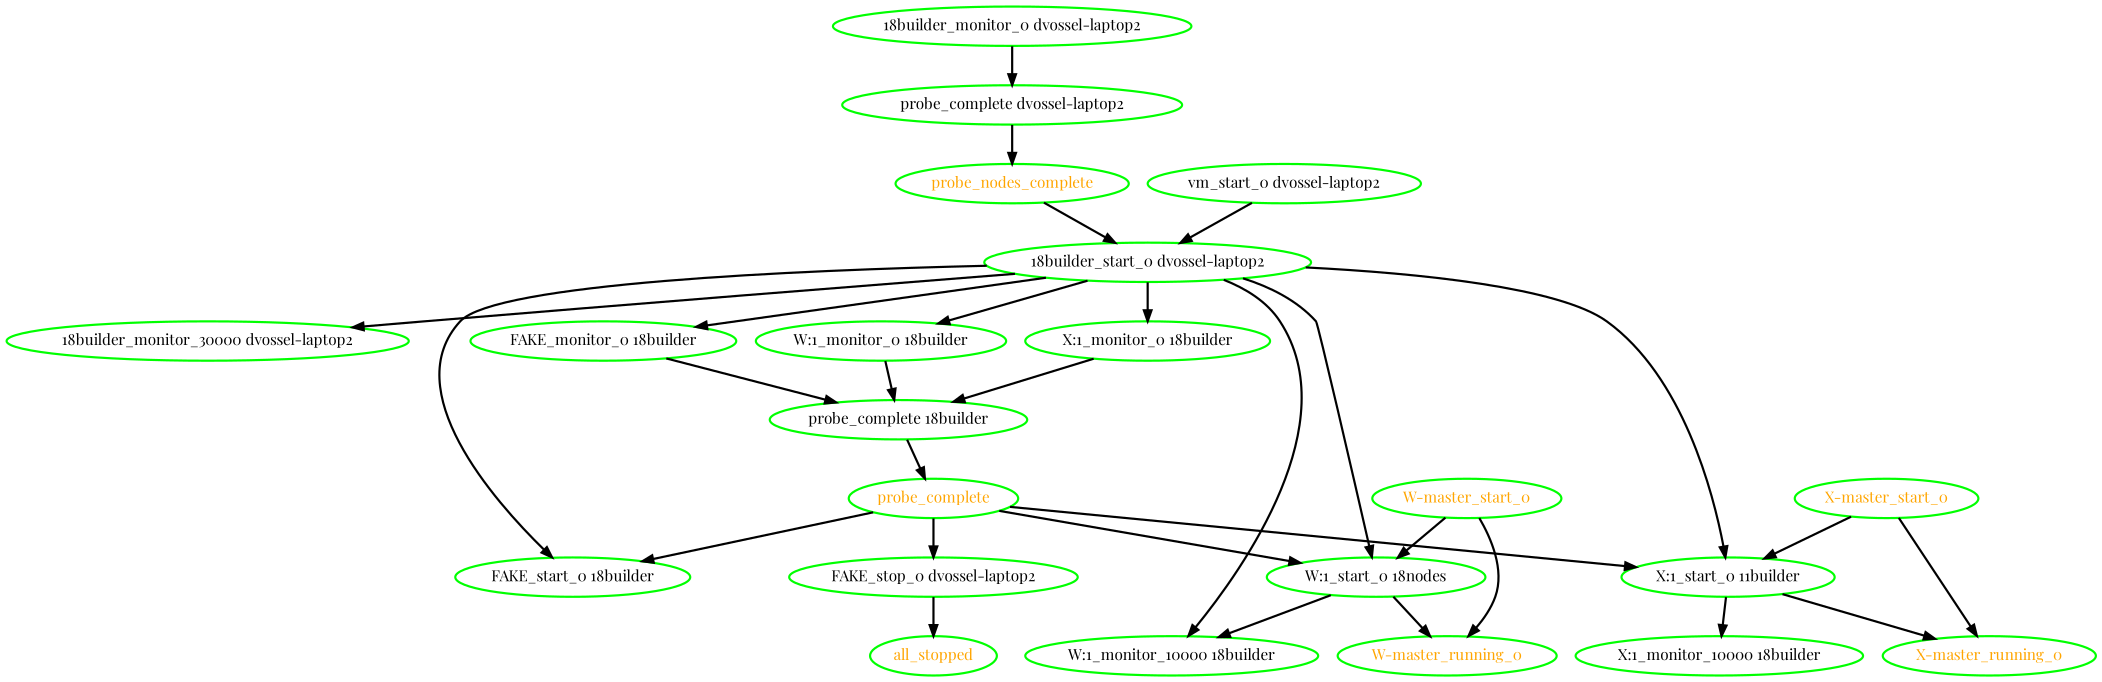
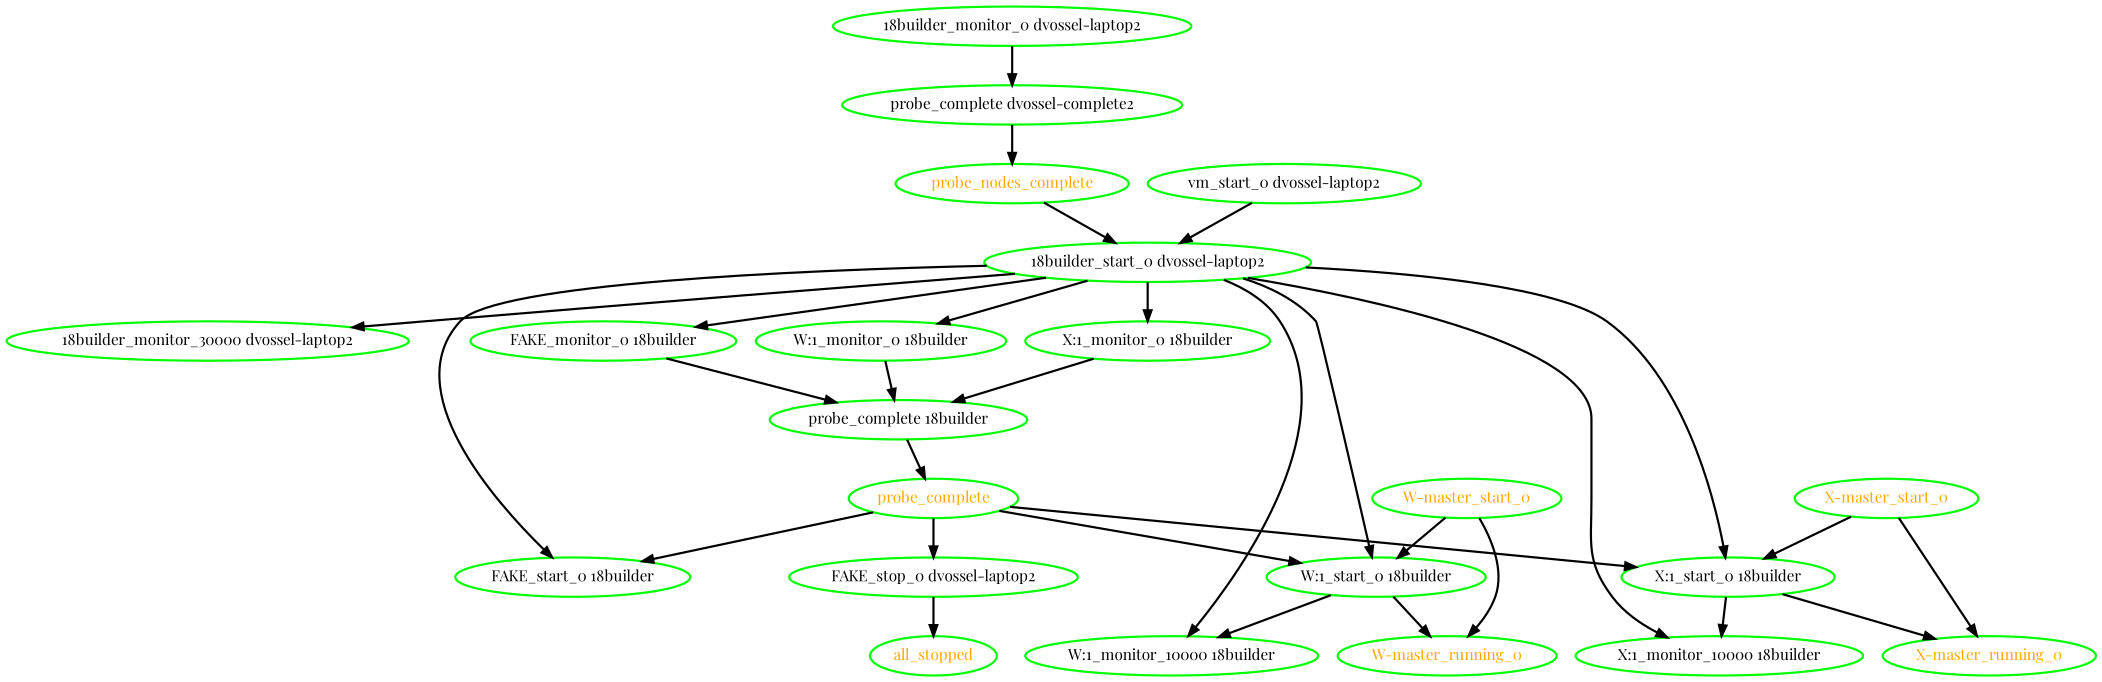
node "probe_complete dvossel-laptop2": label "probe_complete dvossel-laptop2" -> "probe_complete dvossel-complete2"
edge "18builder_start_0 dvossel-laptop2" -> "X:1_monitor_10000 18builder": added
node "W:1_start_0 18nodes": label "W:1_start_0 18nodes" -> "W:1_start_0 18builder"
node "X:1_start_0 11builder": label "X:1_start_0 11builder" -> "X:1_start_0 18builder"
